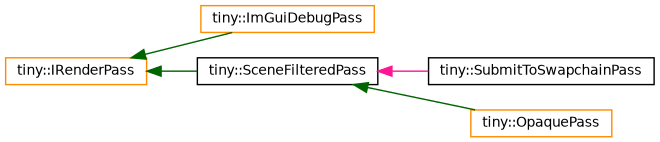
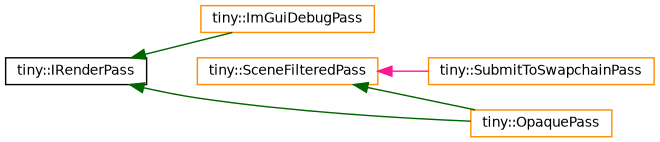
node "tiny::IRenderPass": color darkorange -> black
edge "tiny::SceneFilteredPass" -> "tiny::IRenderPass": now "tiny::OpaquePass" -> "tiny::IRenderPass"
node "tiny::SceneFilteredPass": color black -> darkorange
node "tiny::SubmitToSwapchainPass": color black -> darkorange
